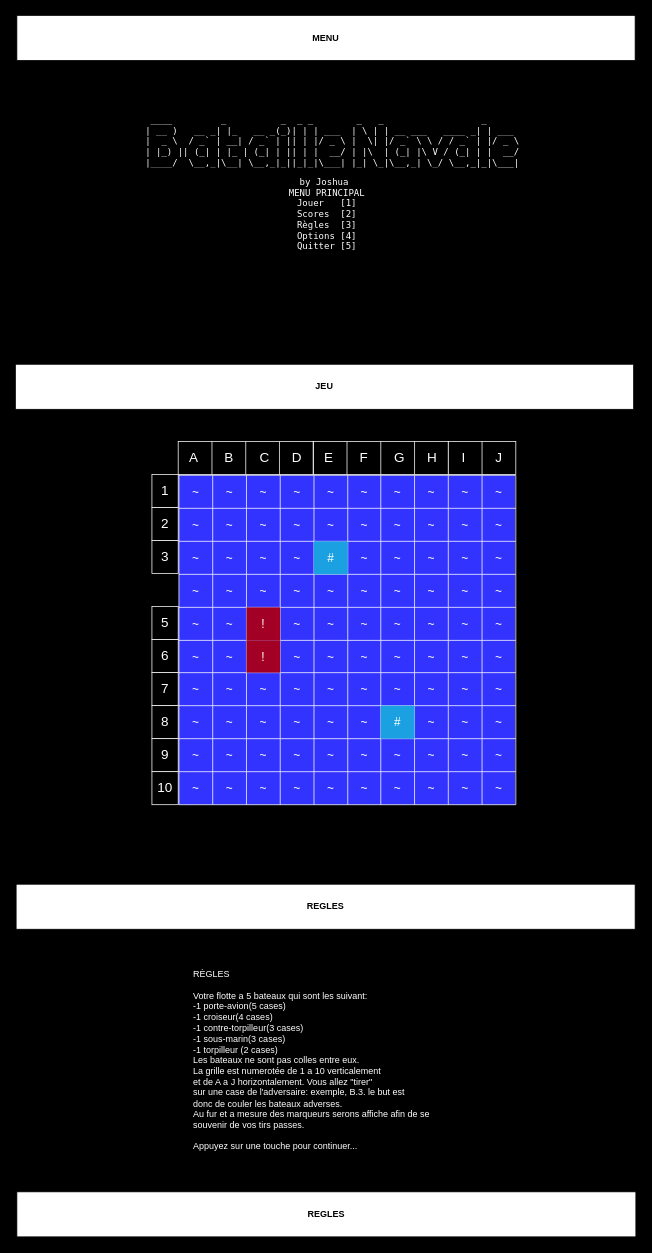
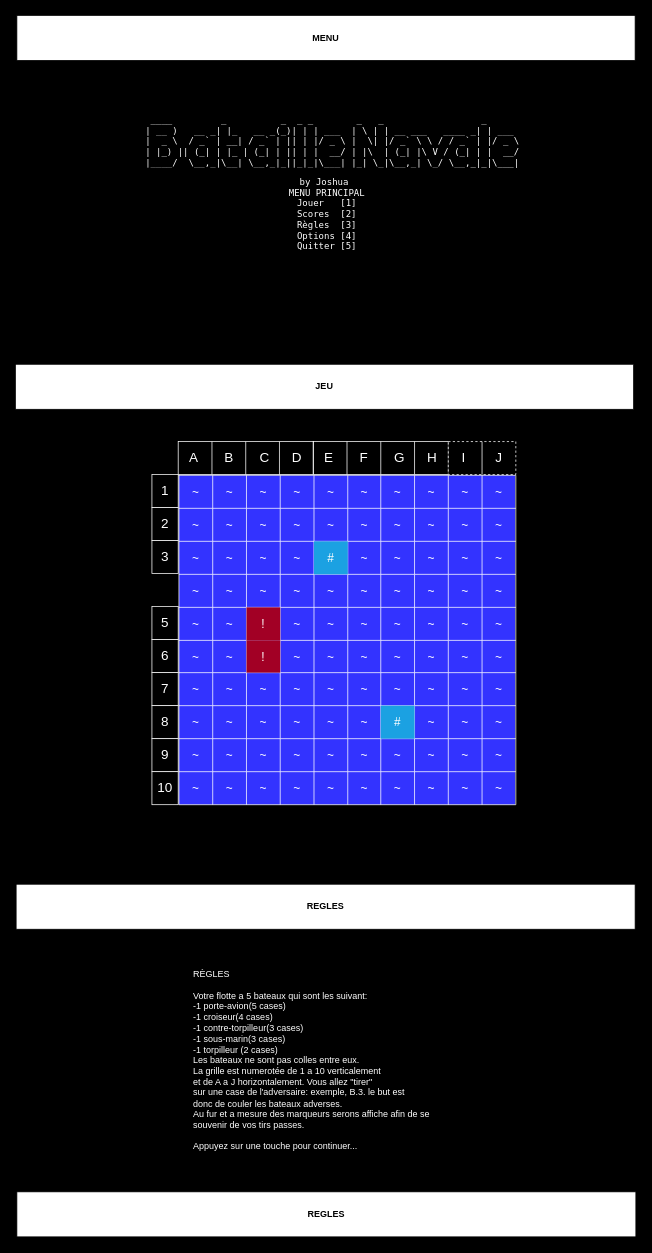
node "I J": style solid -> dashed
